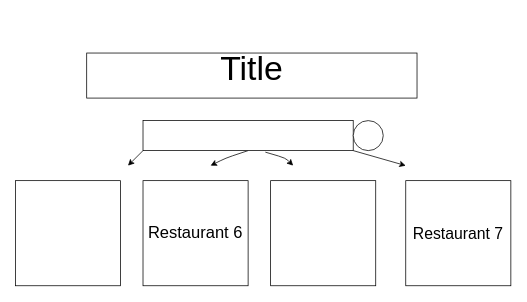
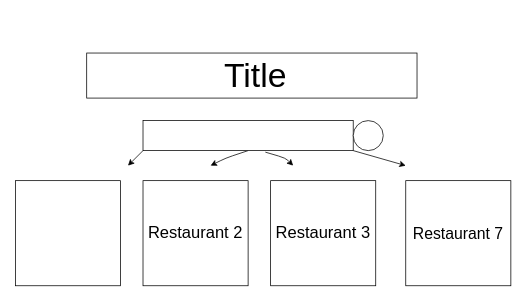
node "Title": moved (252, 68) -> (255, 75)
node "Restaurant 6": label "Restaurant 6" -> "Restaurant 2"
node "Restaurant 3": added
